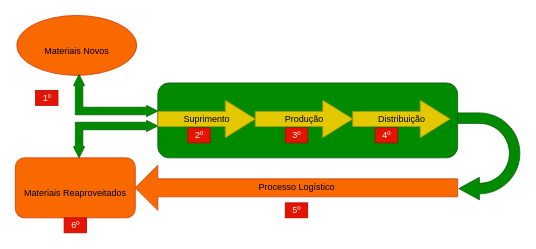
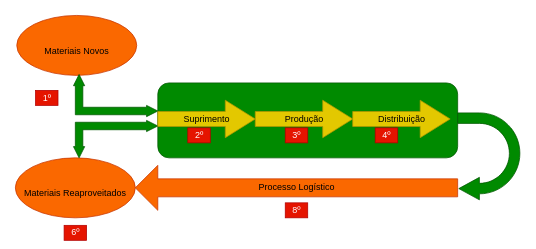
node "Materiais Reaproveitados": shape rounded rectangle -> ellipse
node "5º": label "5º" -> "8º"
node "6º": moved (75, 225) -> (75, 233)
